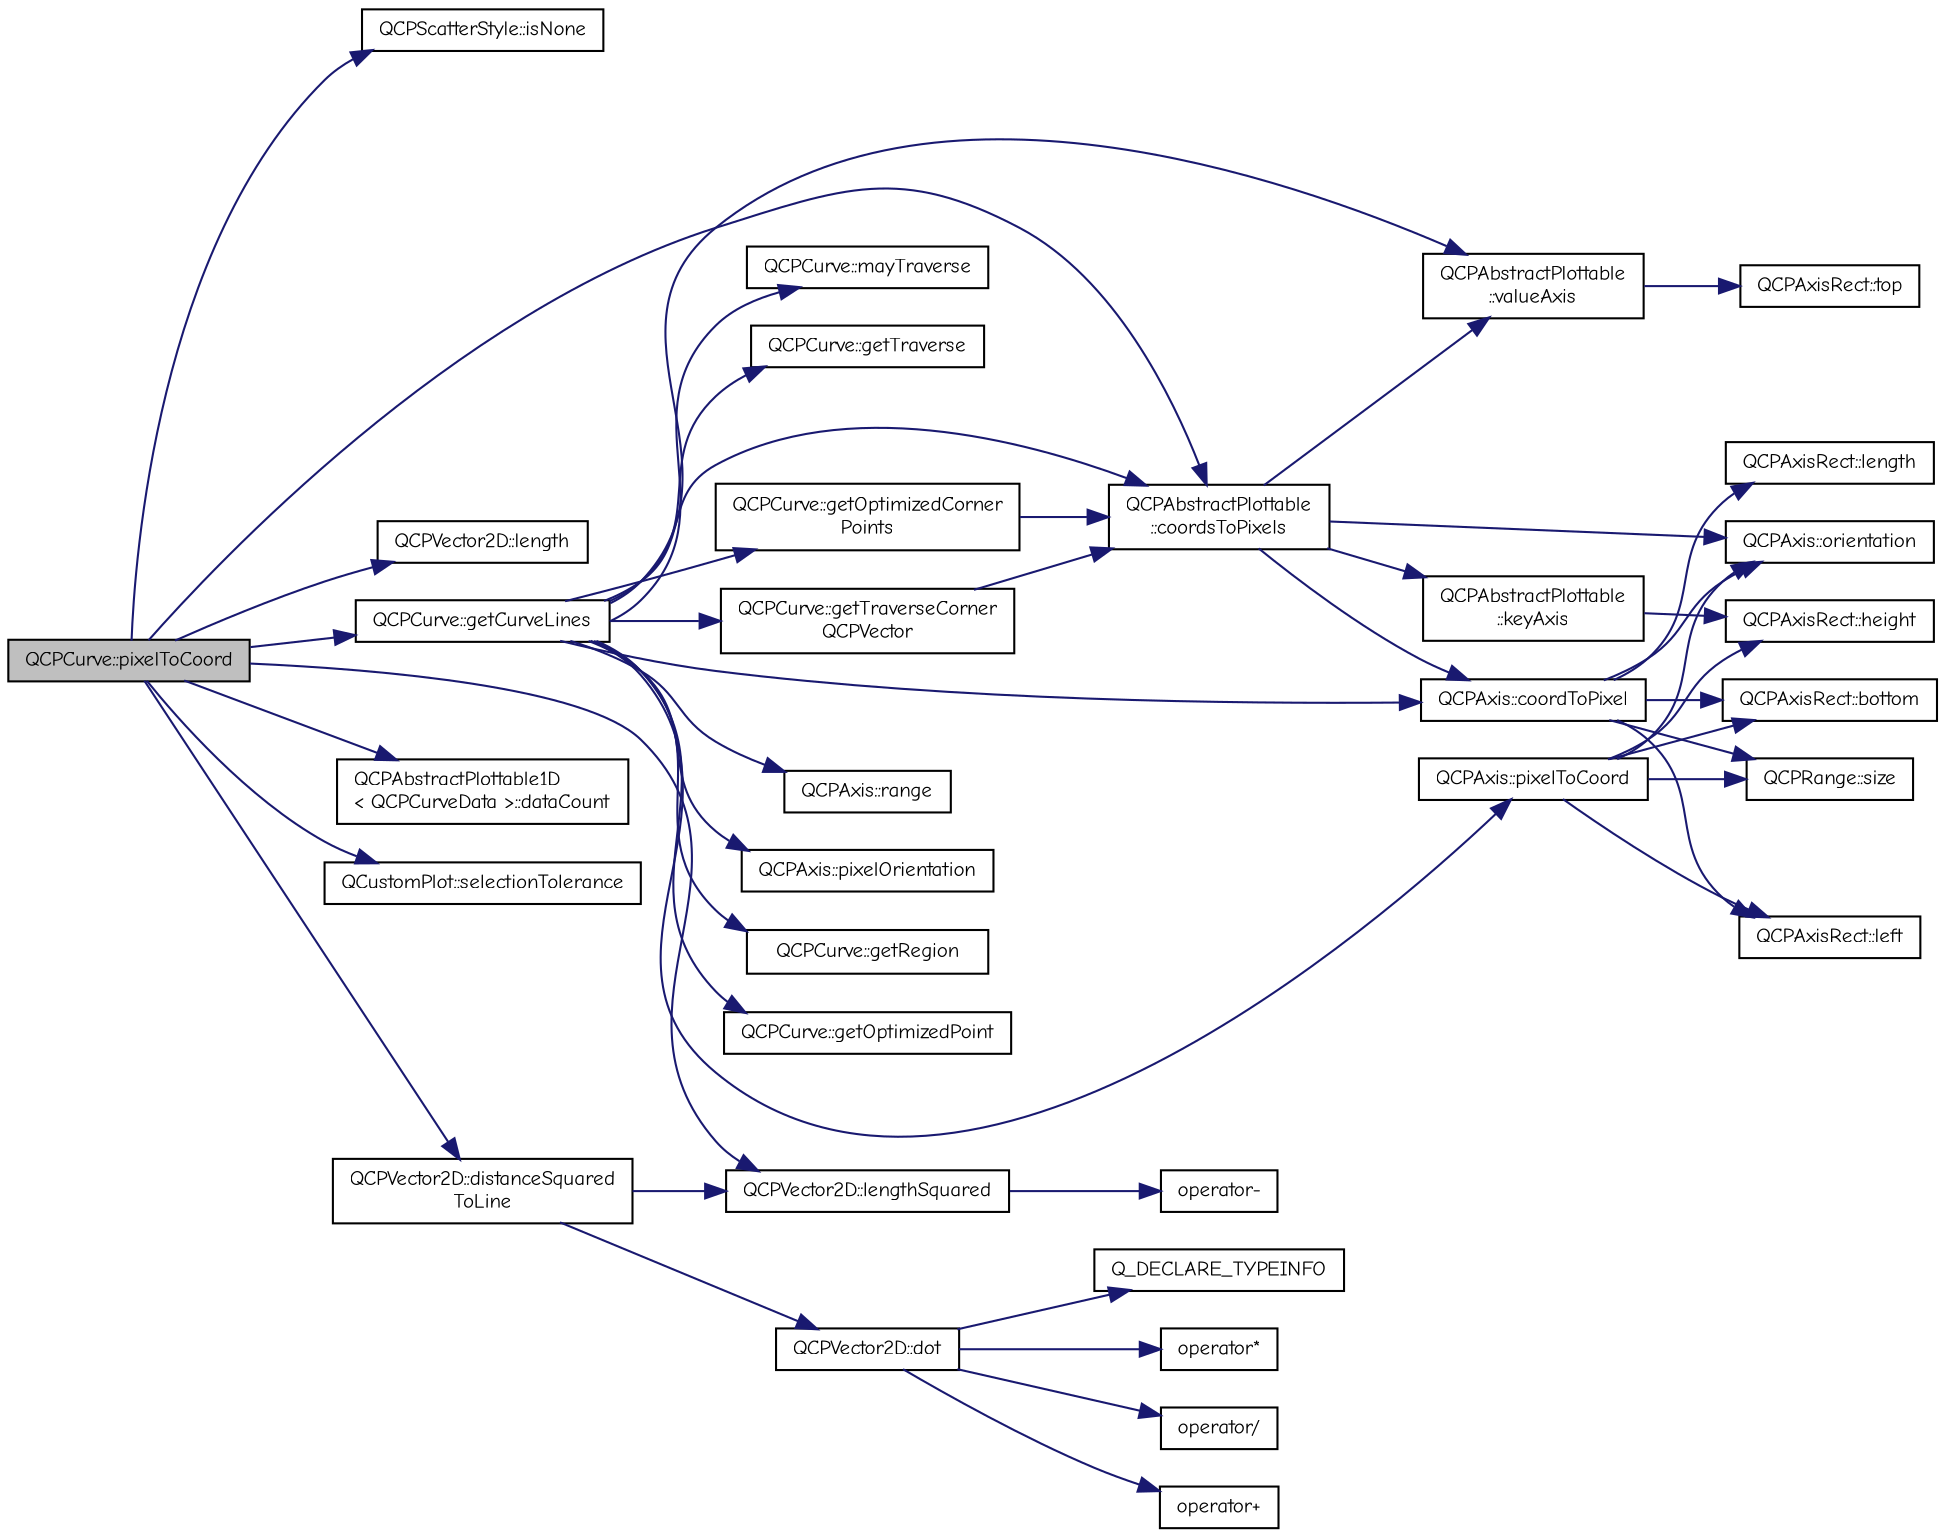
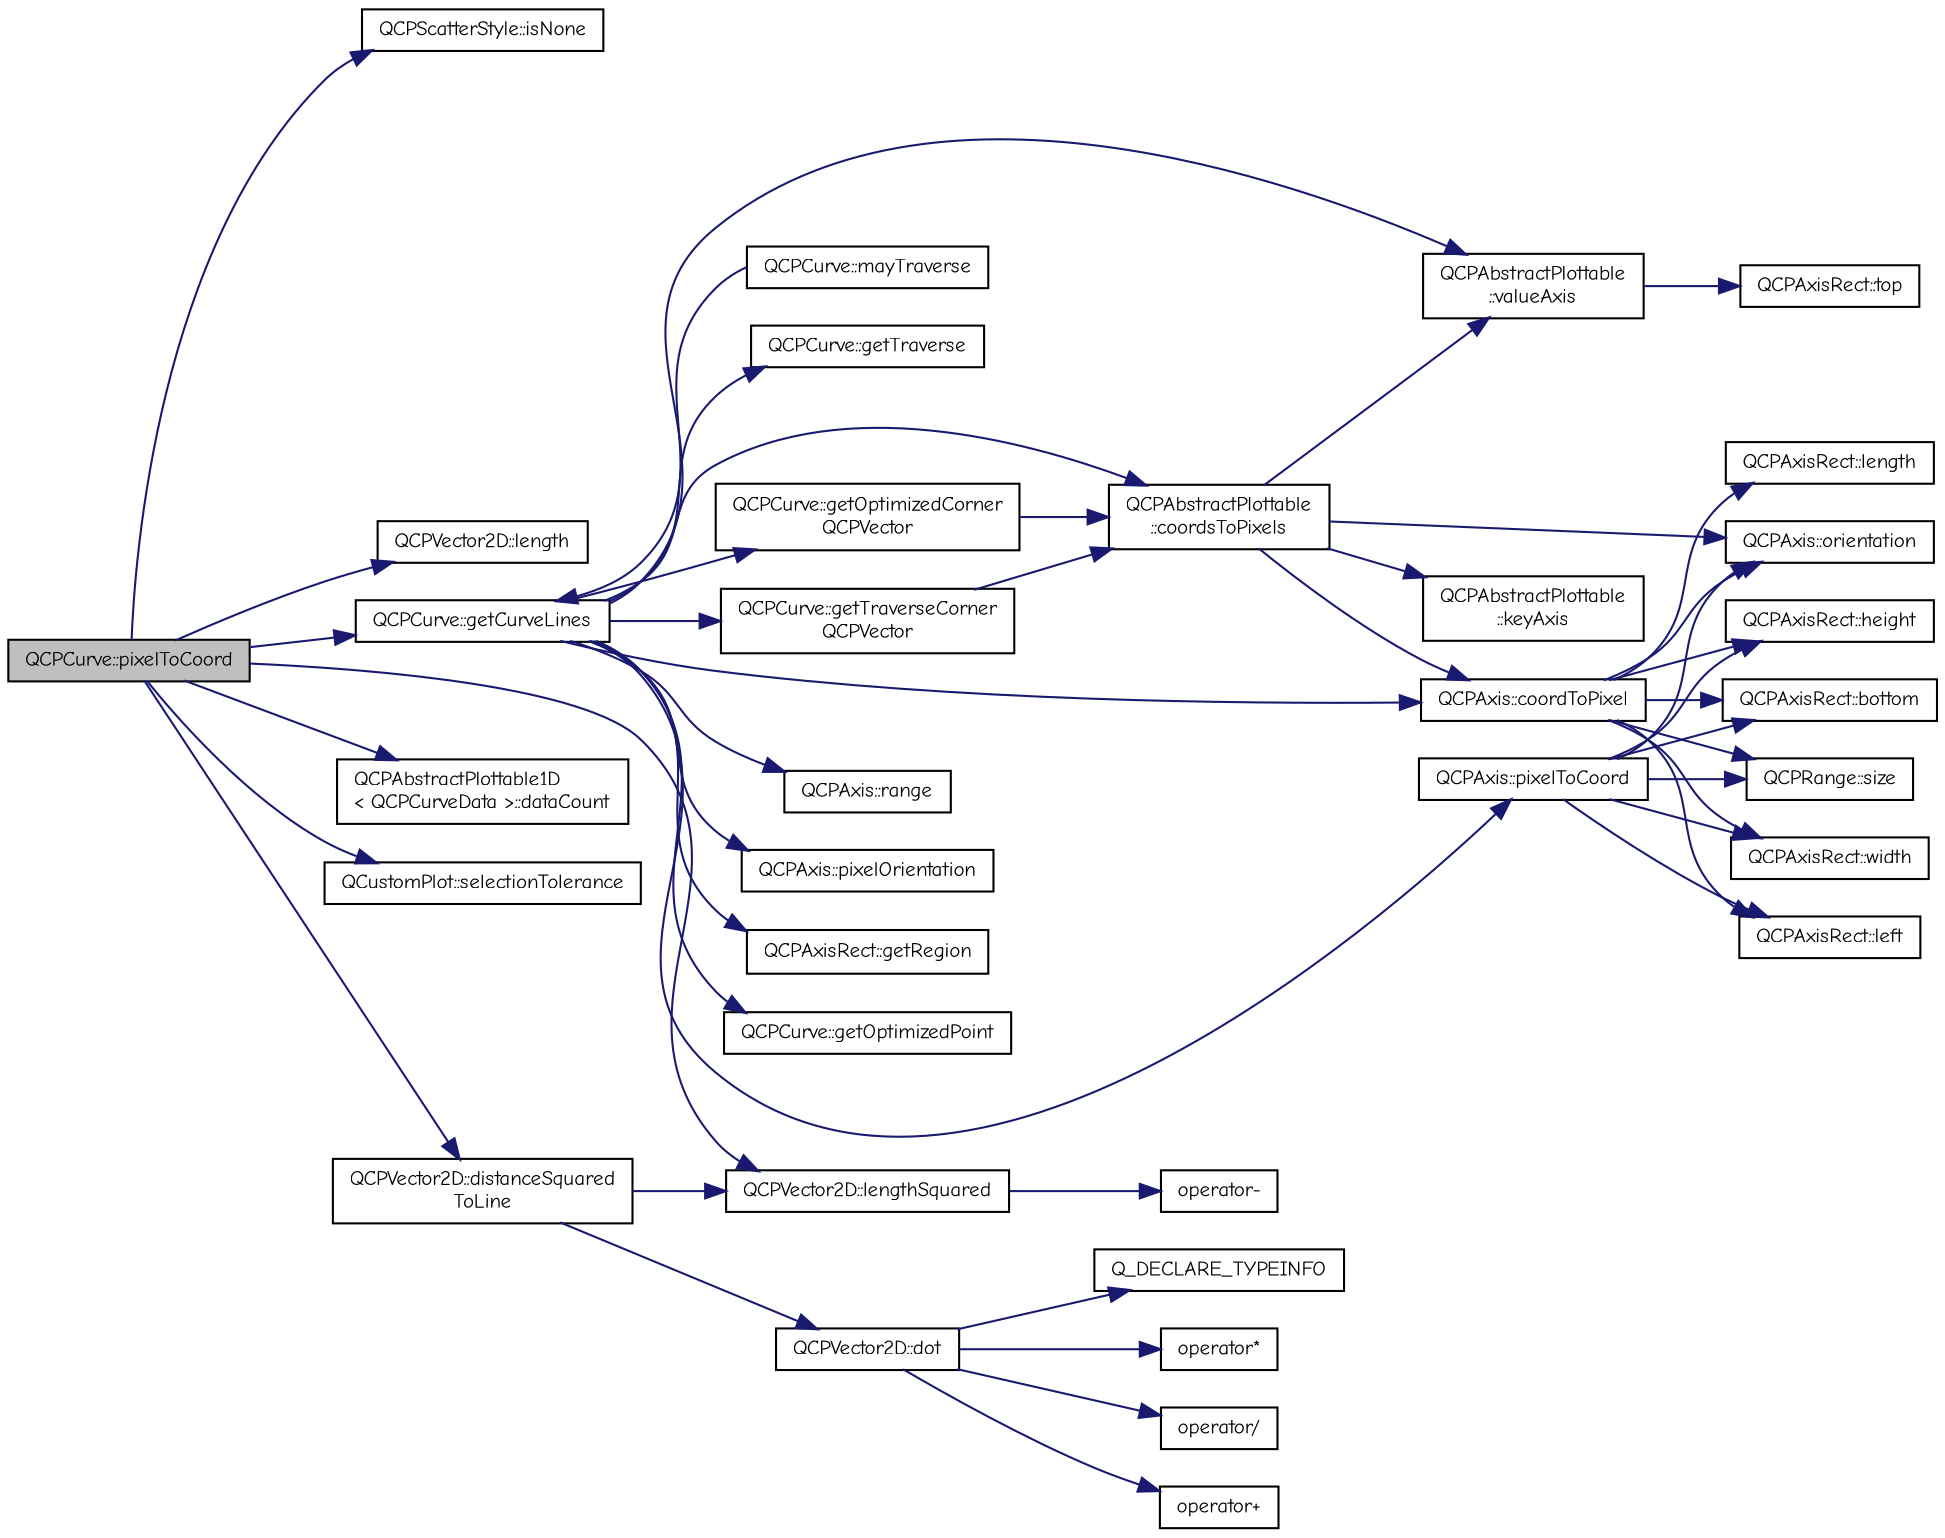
edge "QCPCurve::pixelToCoord" -> "QCPAbstractPlottable ::coordsToPixels": removed
edge "QCPCurve::getCurveLines" -> "QCPCurve::mayTraverse": reversed
node "QCPCurve::getOptimizedCorner Points": label "QCPCurve::getOptimizedCorner Points" -> "QCPCurve::getOptimizedCorner QCPVector"
edge "QCPAbstractPlottable ::keyAxis" -> "QCPAxisRect::height": now "QCPAxis::coordToPixel" -> "QCPAxisRect::height"
node "QCPAxisRect::width": added
node "QCPCurve::getRegion": label "QCPCurve::getRegion" -> "QCPAxisRect::getRegion"
